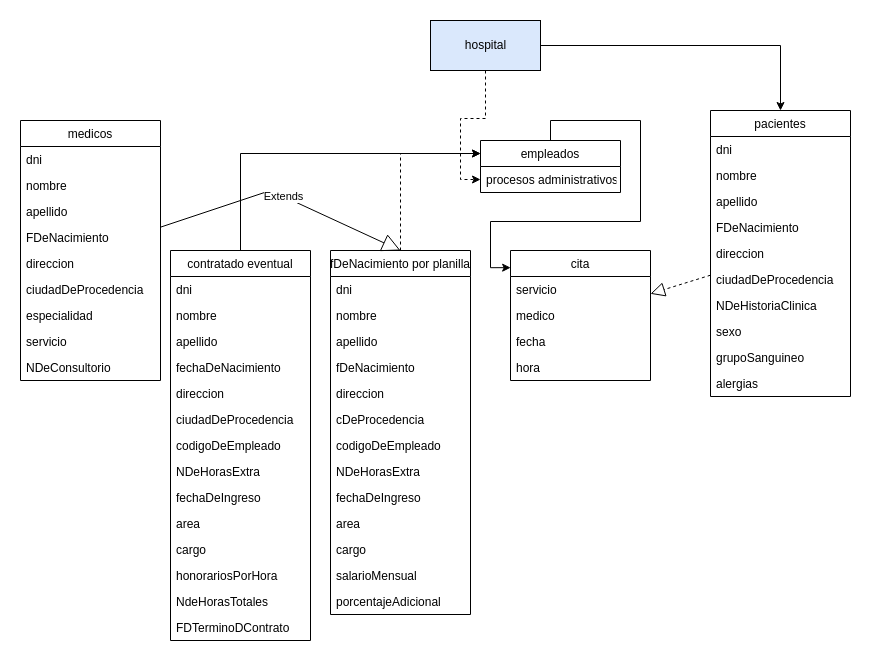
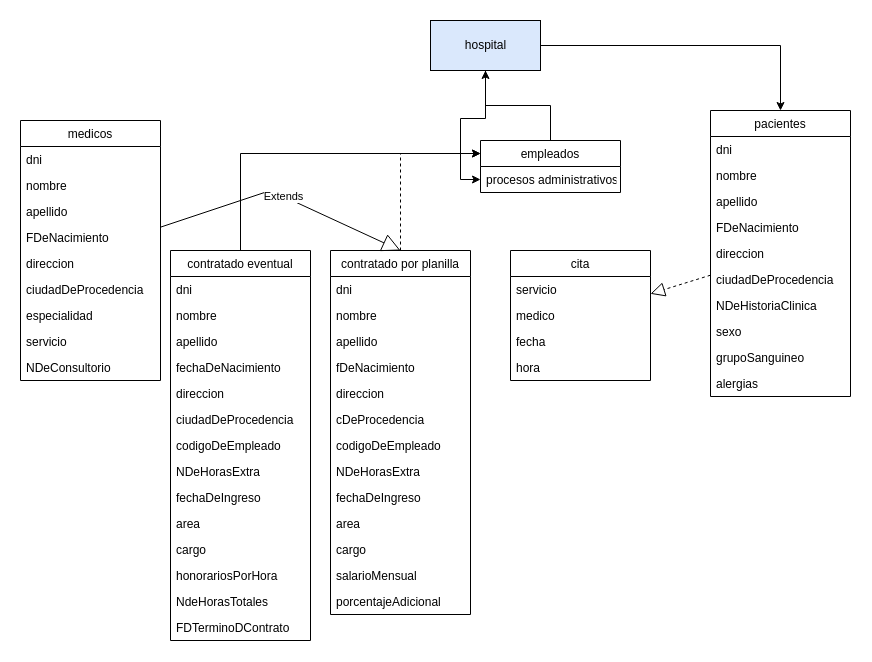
edge "hospital" -> "procesos administrativos": style dashed -> solid
edge "empleados" -> "cita": now "empleados" -> "hospital"
node "fDeNacimiento por planilla": label "fDeNacimiento por planilla" -> "contratado por planilla"
